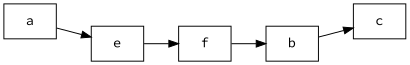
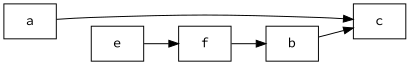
edge "a" -> "e": now "a" -> "c"
